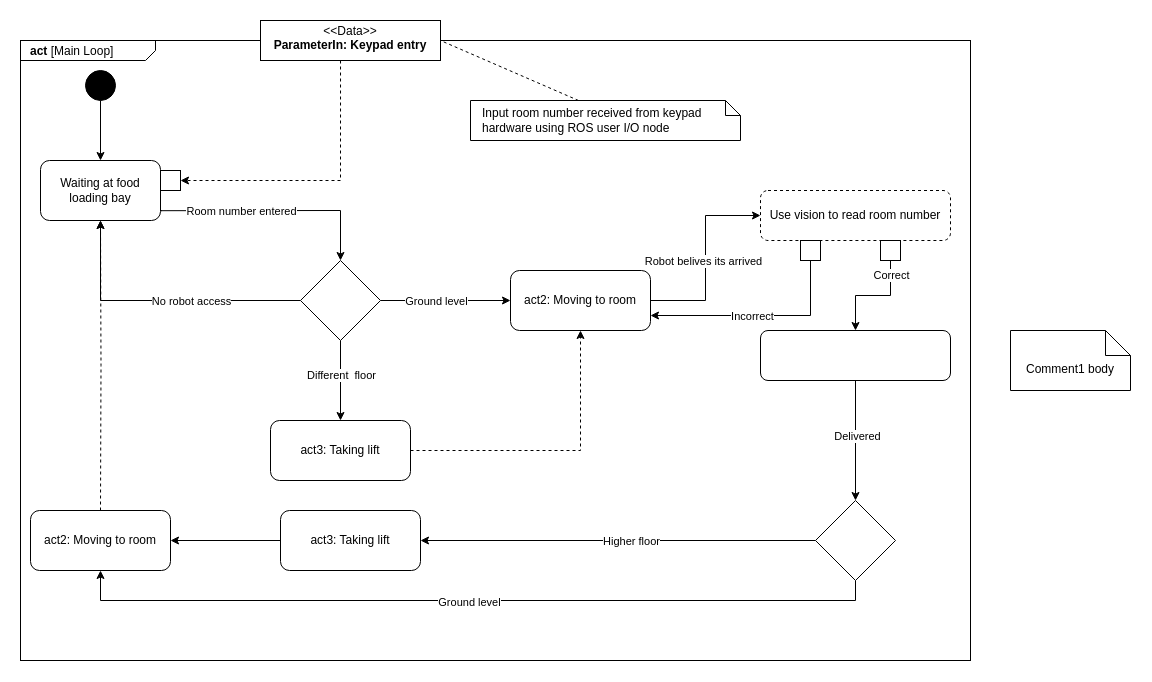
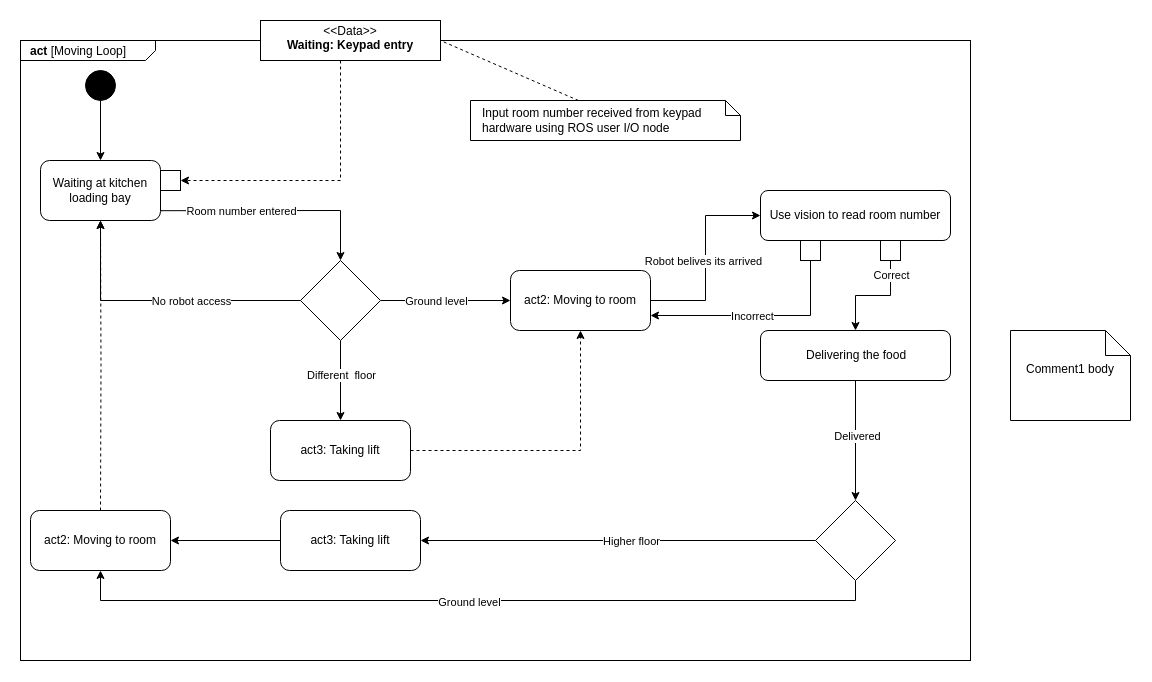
node "<<Data>> ParameterIn: Keypad entry": label "<<Data>> ParameterIn: Keypad entry" -> "<<Data>> Waiting: Keypad entry"
node "act [Main Loop]": label "act [Main Loop]" -> "act [Moving Loop]"
node "Waiting at food loading bay": label "Waiting at food loading bay" -> "Waiting at kitchen loading bay"
node "Use vision to read room number": style dashed -> solid
node "Delivering the food": added
node "Comment1 body": size 120x60 -> 120x90
